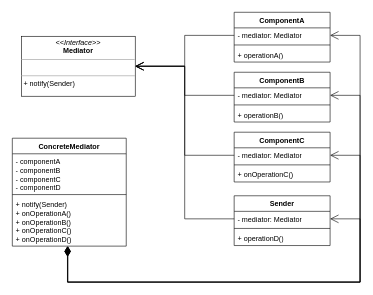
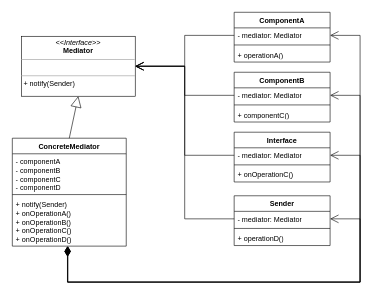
node "+ operationB()": label "+ operationB()" -> "+ componentC()"
edge "ConcreteMediator" -> "<<Interface>> Mediator + notify(Sender)": added
node "ComponentC": label "ComponentC" -> "Interface"
